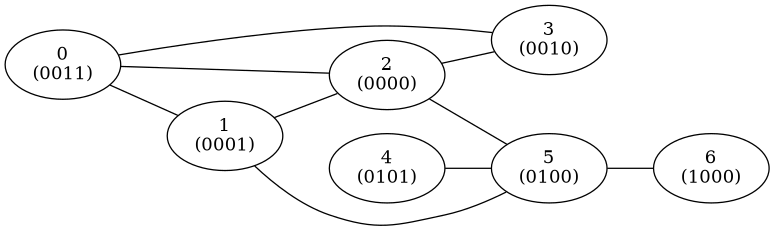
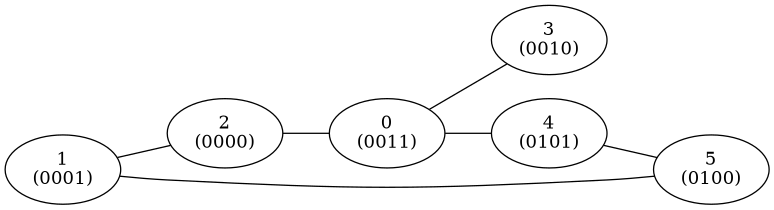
edge "3 (0010)" -- "2 (0000)": removed
edge "0 (0011)" -- "1 (0001)": now "0 (0011)" -- "4 (0101)"
edge "2 (0000)" -- "5 (0100)": removed
node "6 (1000)": removed
